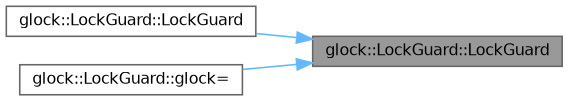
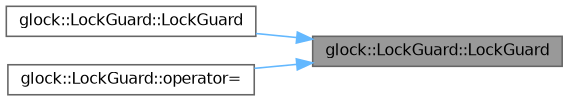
node "glock::LockGuard::glock=": label "glock::LockGuard::glock=" -> "glock::LockGuard::operator="
